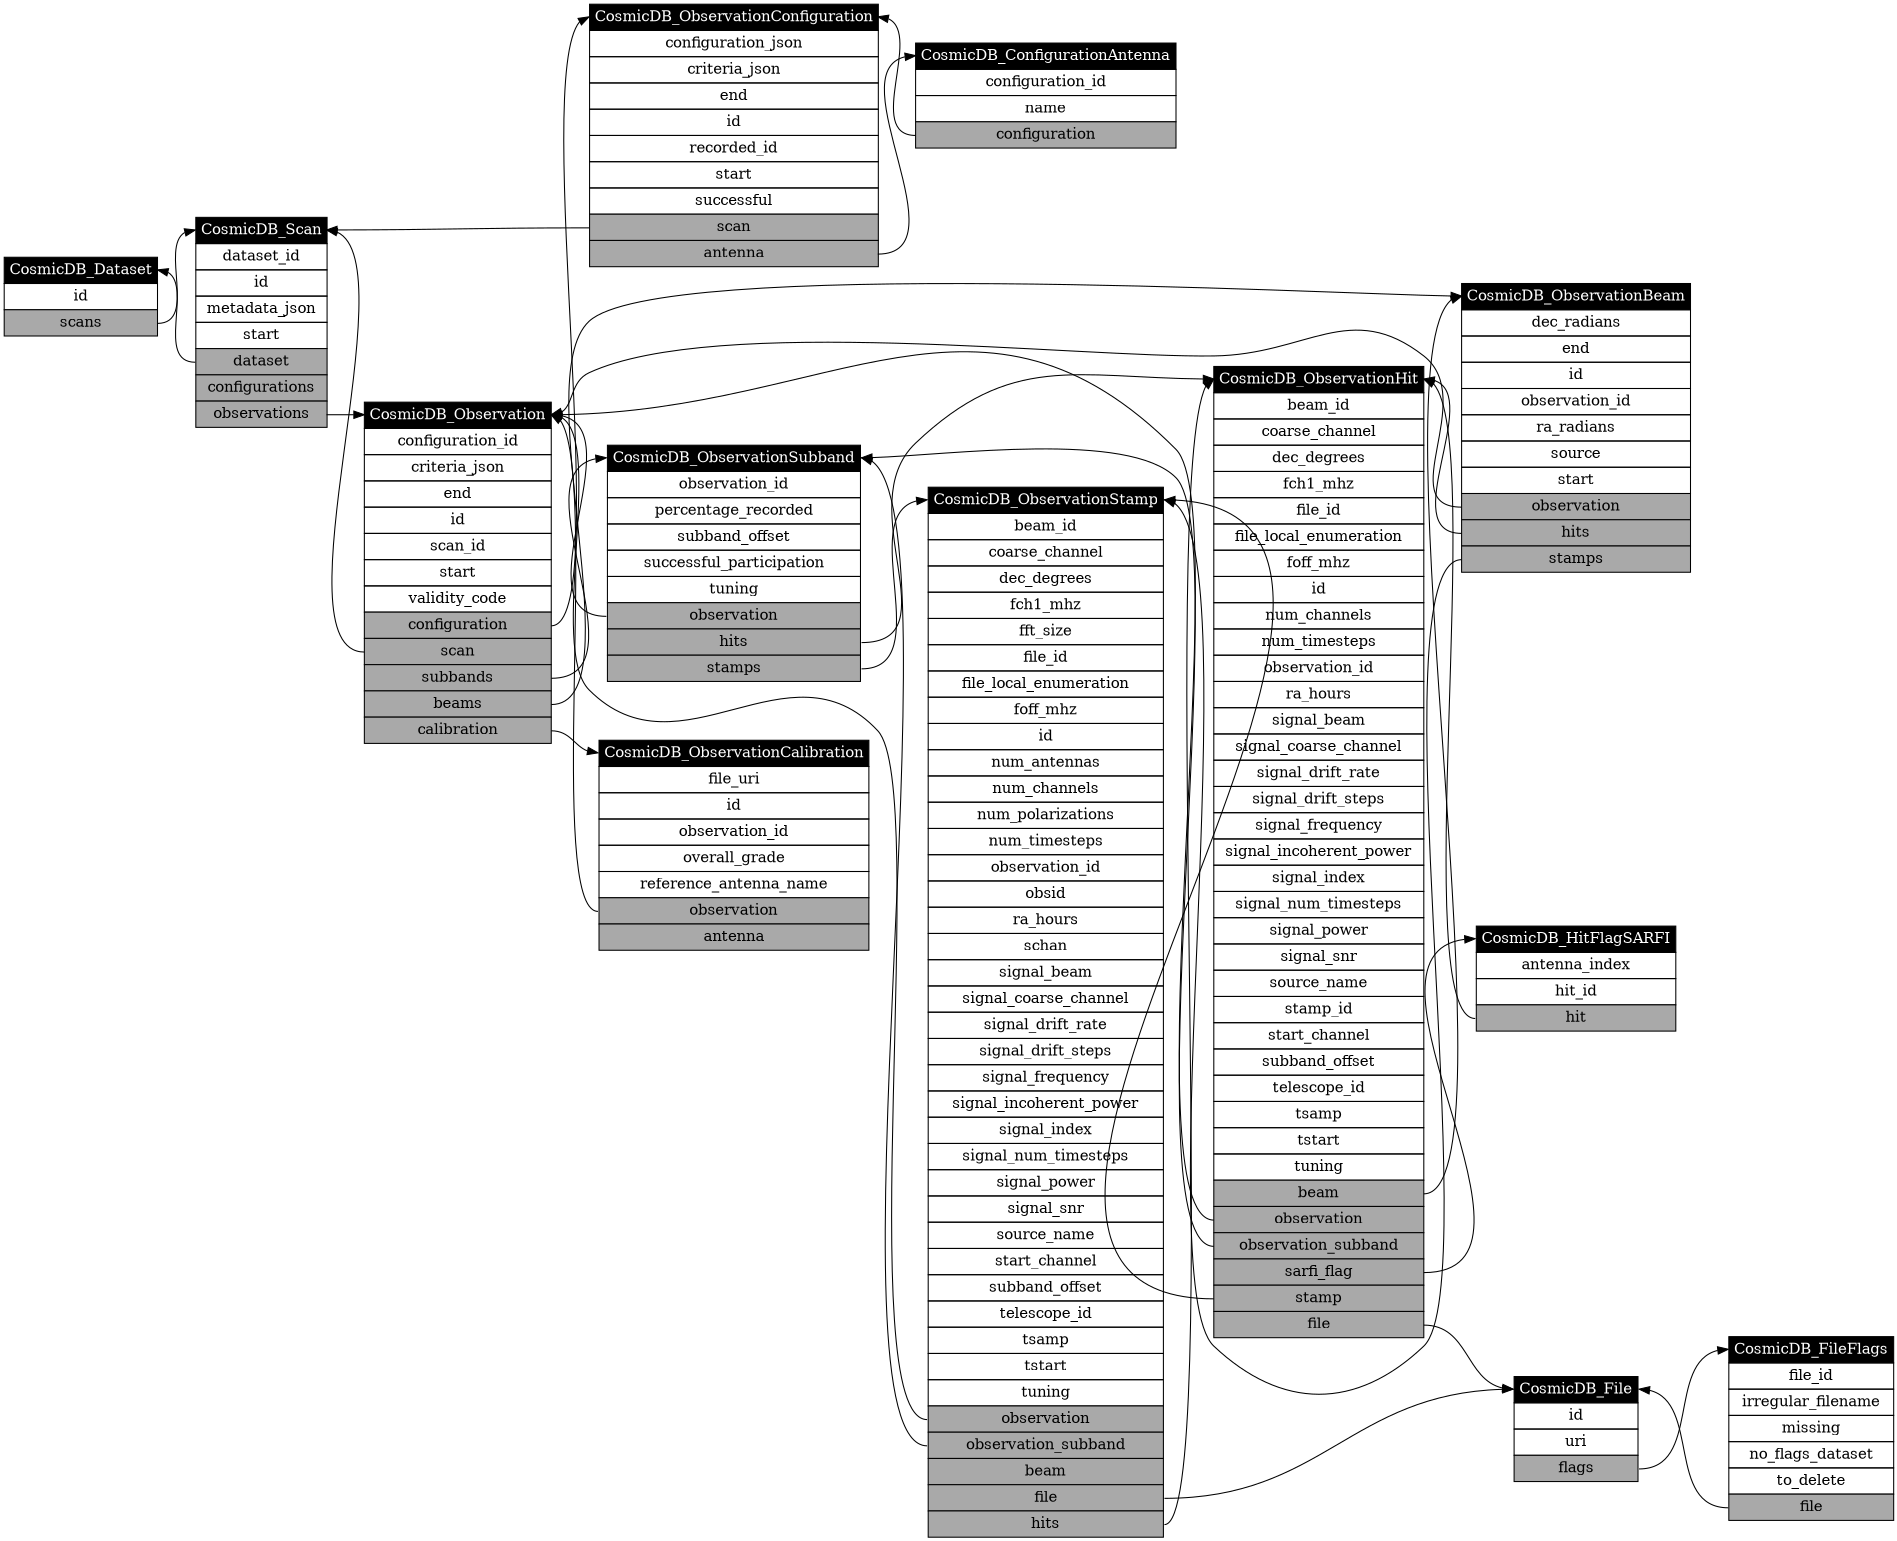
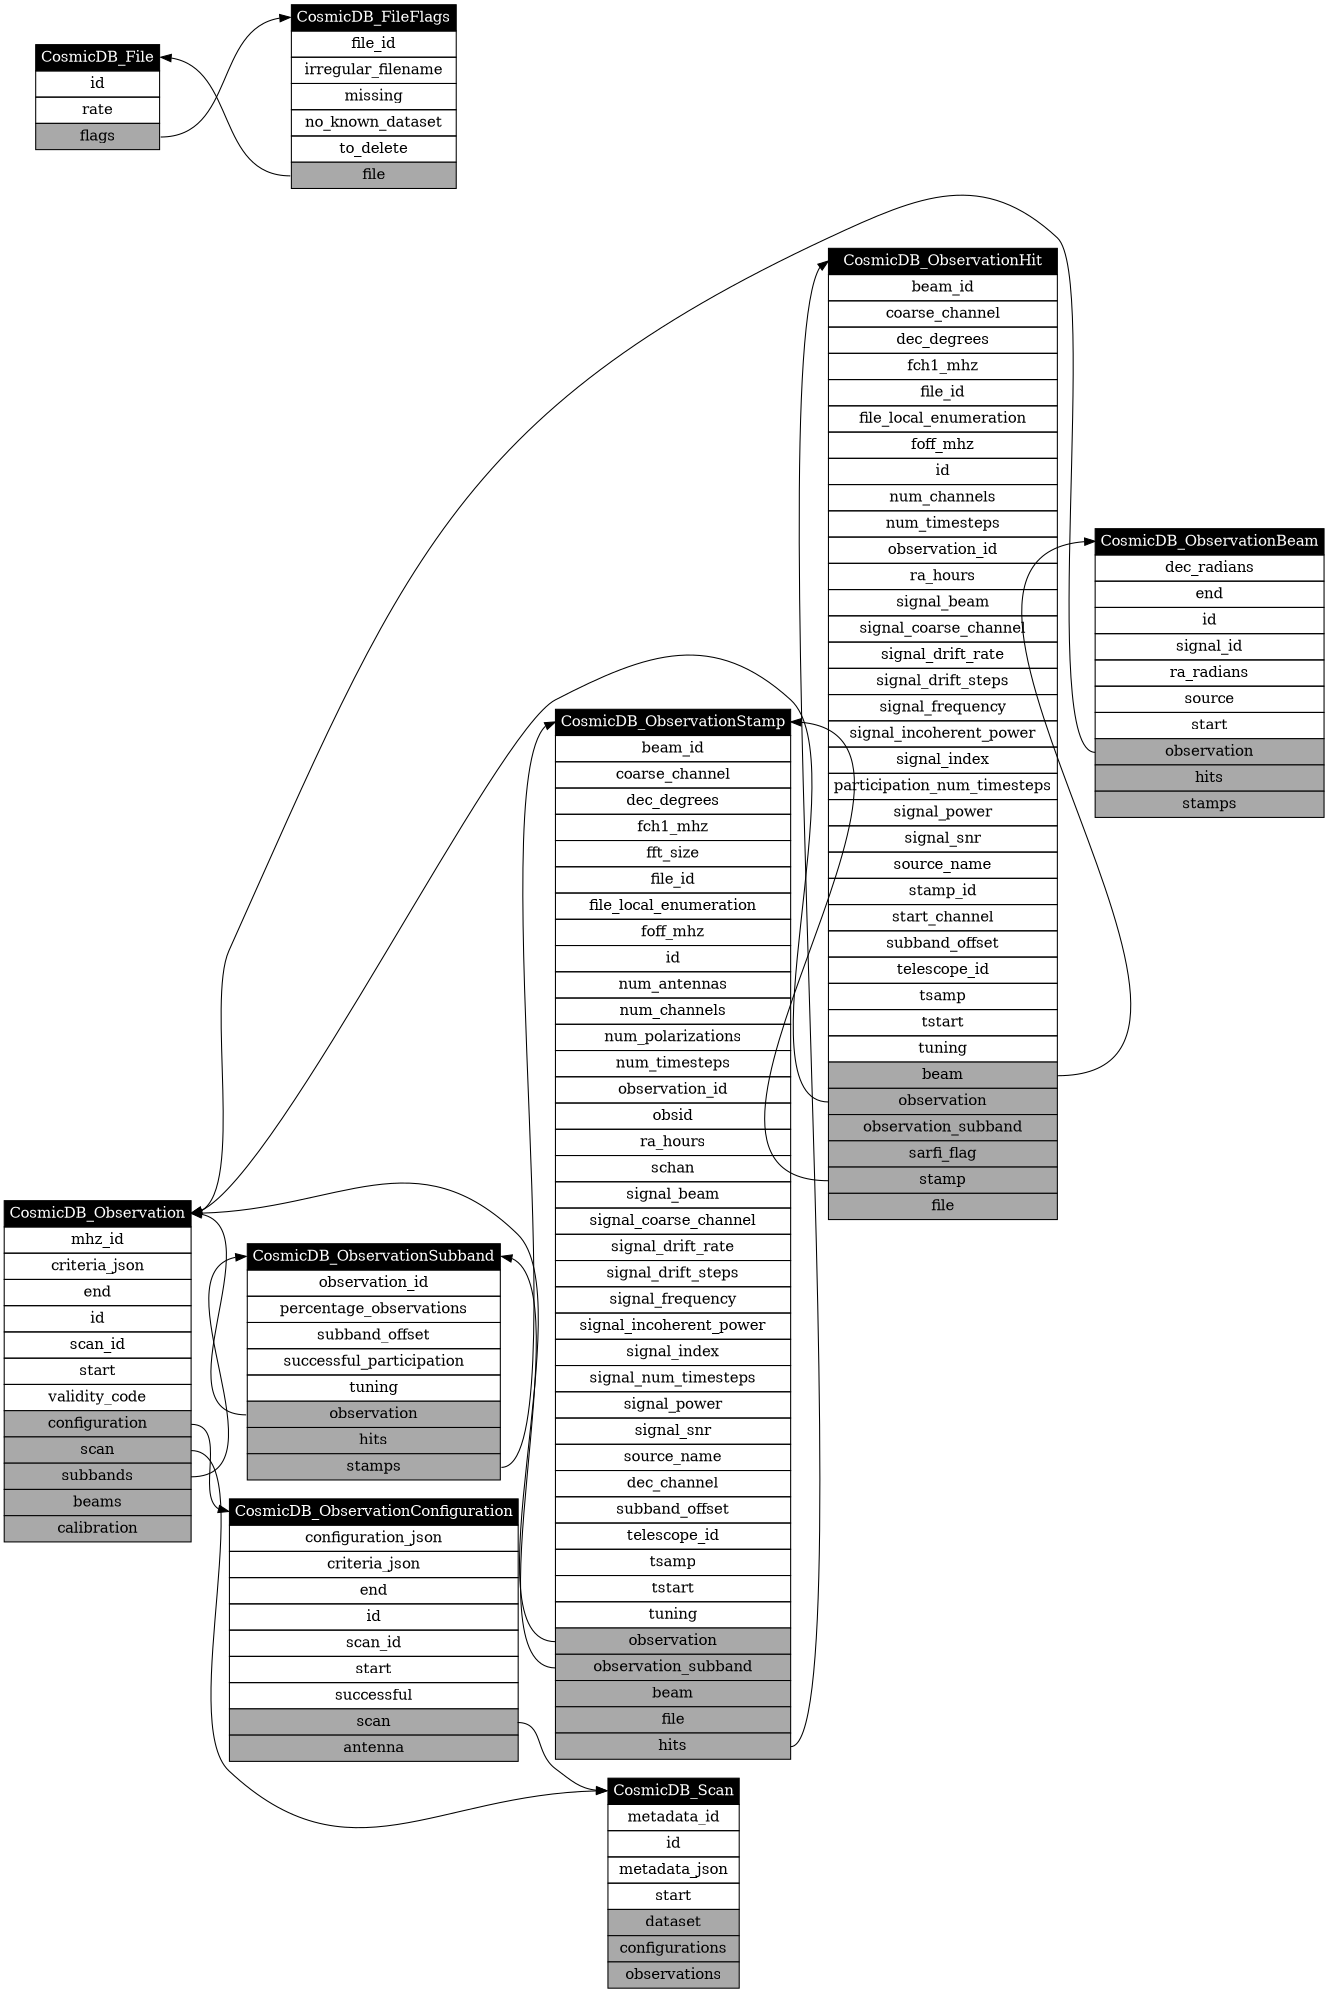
node "CosmicDB_ConfigurationAntenna": removed
node "CosmicDB_ObservationConfiguration": text "recorded_id" -> "scan_id"
node "CosmicDB_Scan": text "dataset_id" -> "metadata_id"
edge "CosmicDB_Observation" -> "CosmicDB_ObservationBeam": removed
node "CosmicDB_Dataset": removed
node "CosmicDB_ObservationBeam": text "observation_id" -> "signal_id"
edge "CosmicDB_Scan" -> "CosmicDB_Observation": removed
edge "CosmicDB_ObservationSubband" -> "CosmicDB_ObservationHit": removed
node "CosmicDB_Observation": text "configuration_id" -> "mhz_id"
edge "CosmicDB_ObservationBeam" -> "CosmicDB_ObservationHit": removed
edge "CosmicDB_ObservationHit" -> "CosmicDB_ObservationSubband": removed
node "CosmicDB_ObservationSubband": text "percentage_recorded" -> "percentage_observations"
node "CosmicDB_ObservationCalibration": removed
node "CosmicDB_ObservationHit": text "signal_num_timesteps" -> "participation_num_timesteps"
node "CosmicDB_HitFlagSARFI": removed
node "CosmicDB_ObservationStamp": text "start_channel" -> "dec_channel"
edge "CosmicDB_ObservationHit" -> "CosmicDB_File": removed
edge "CosmicDB_ObservationBeam" -> "CosmicDB_ObservationStamp": removed
node "CosmicDB_File": text "uri" -> "rate"
edge "CosmicDB_ObservationStamp" -> "CosmicDB_File": removed
node "CosmicDB_FileFlags": text "no_flags_dataset" -> "no_known_dataset"
